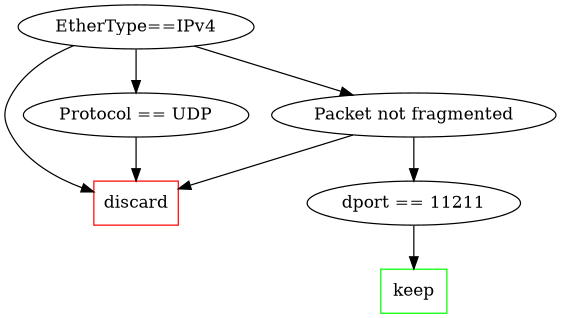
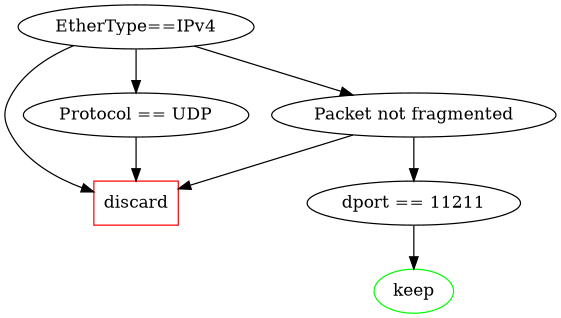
node "keep": shape box -> ellipse
